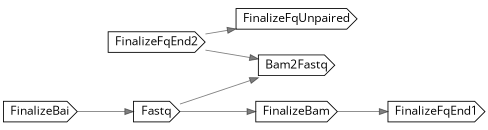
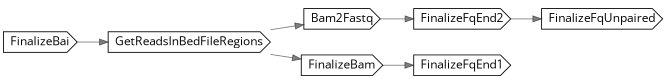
edge "FinalizeFqEnd2" -> "Bam2Fastq": reversed
node "Fastq": label "Fastq" -> "GetReadsInBedFileRegions"
